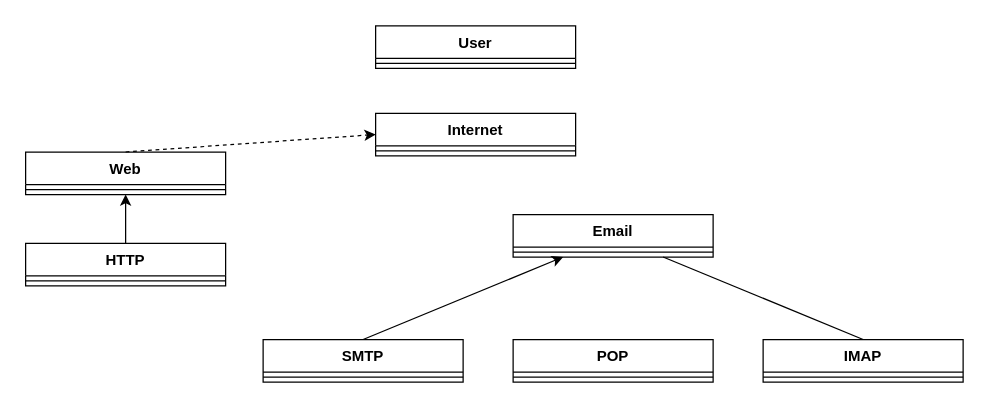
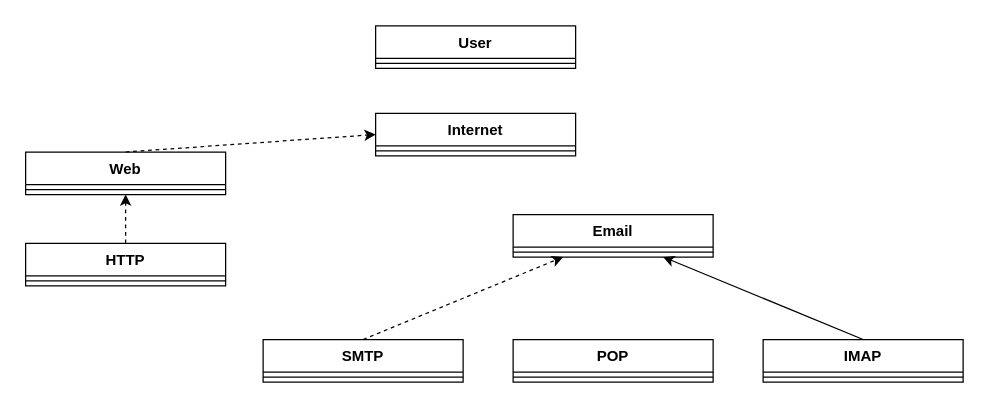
edge "HTTP" -> "Web": style solid -> dashed
edge "Email" -- "IMAP": arrowhead none -> classic
edge "SMTP" -> "Email": style solid -> dashed
